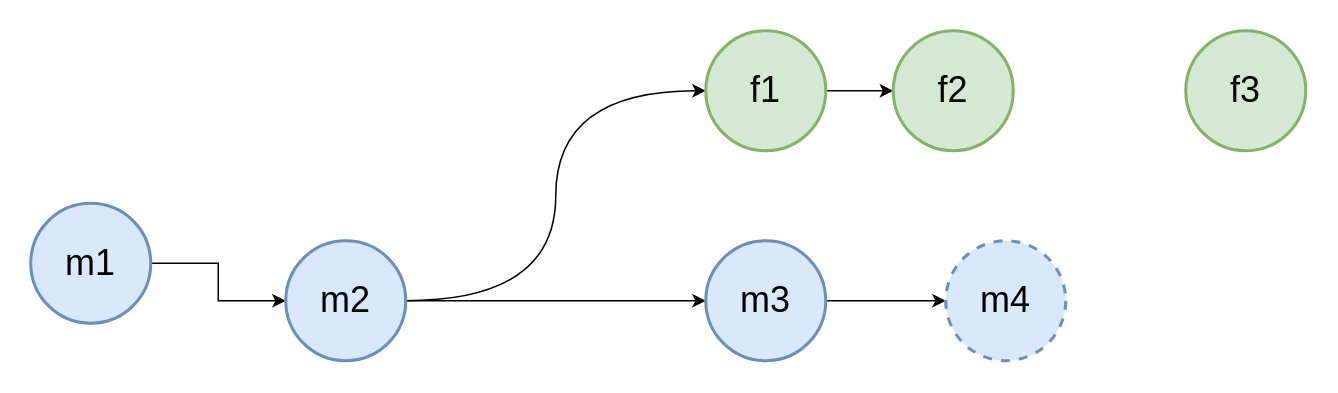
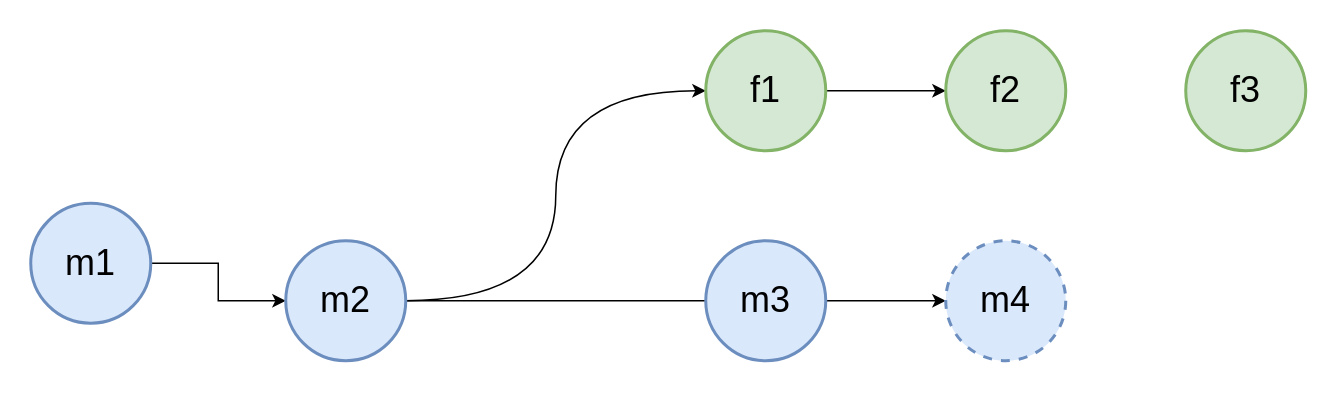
node "f2": moved (953, 91) -> (1006, 91)
edge "m2" -> "m3": arrowhead classic -> none
